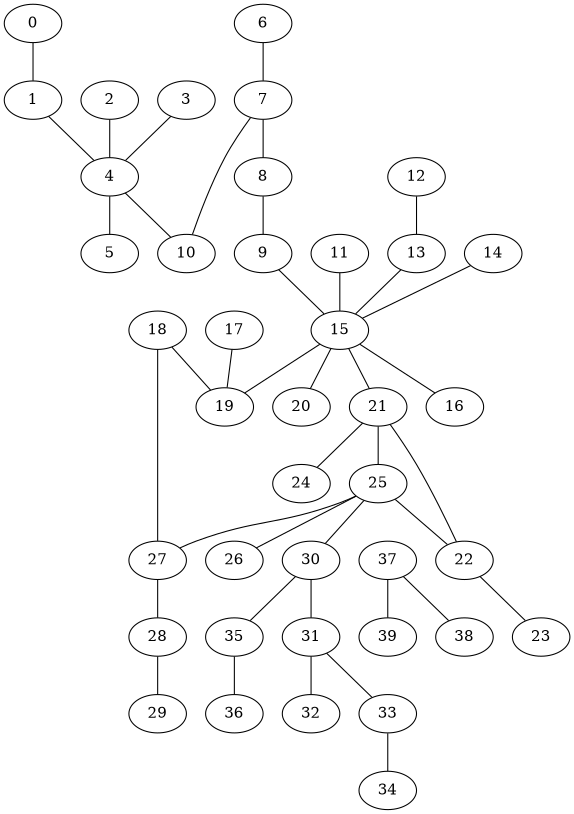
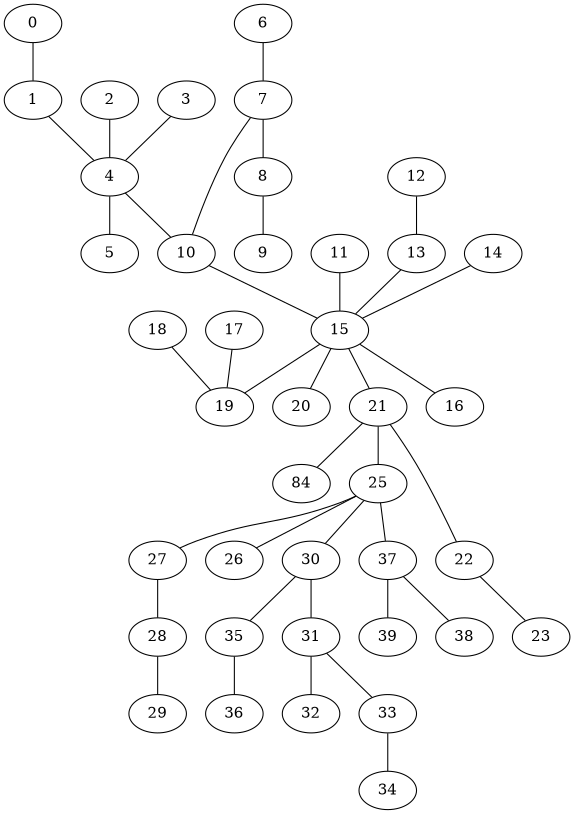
edge "9" -- "15": now "10" -- "15"
edge "18" -- "27": removed
node "24": label "24" -> "84"
edge "25" -- "22": now "25" -- "37"
